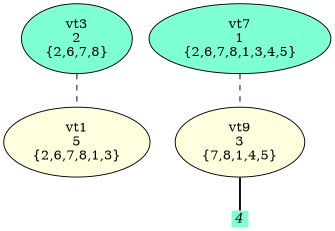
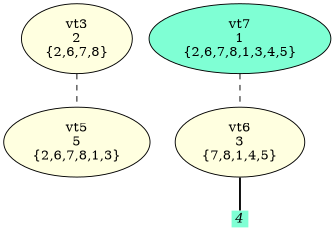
node "vt3 2 {2,6,7,8}": fillcolor aquamarine -> lightyellow
node "vt1 5 {2,6,7,8,1,3}": label "vt1 5 {2,6,7,8,1,3}" -> "vt5 5 {2,6,7,8,1,3}"
node "vt9 3 {7,8,1,4,5}": label "vt9 3 {7,8,1,4,5}" -> "vt6 3 {7,8,1,4,5}"
